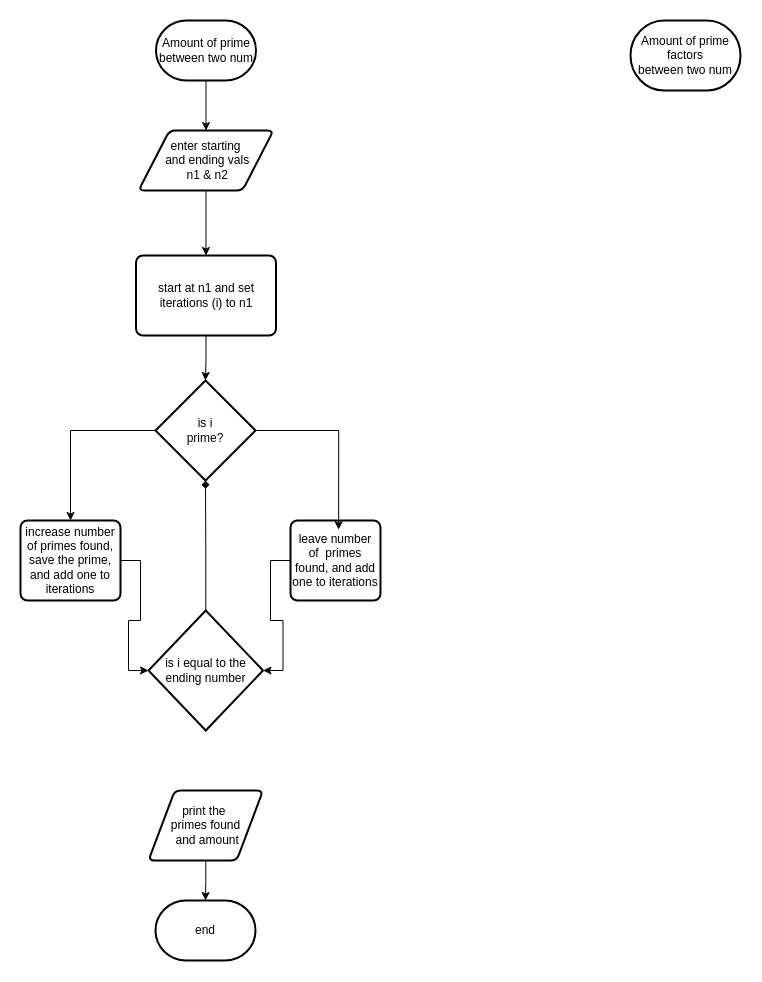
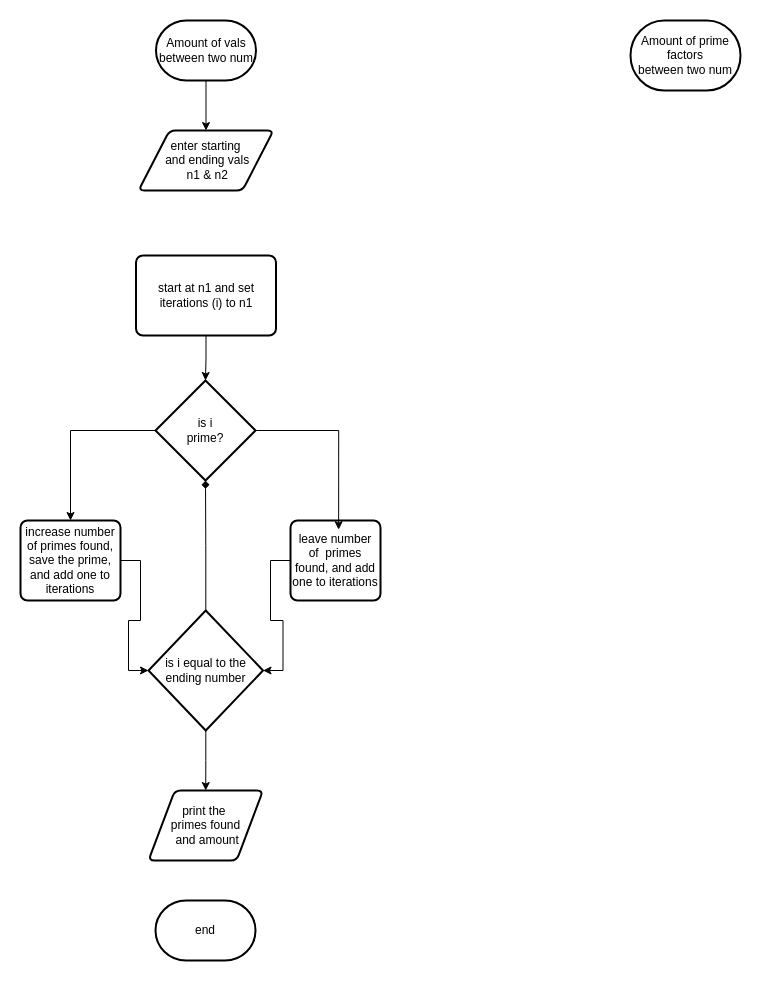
node "Amount of prime between two num": label "Amount of prime between two num" -> "Amount of vals between two num"
edge "enter starting and ending vals n1 & n2" -> "start at n1 and set iterations (i) to n1": removed
edge "is i equal to the ending number" -> "print the primes found and amount": added
edge "print the primes found and amount" -> "end": removed
